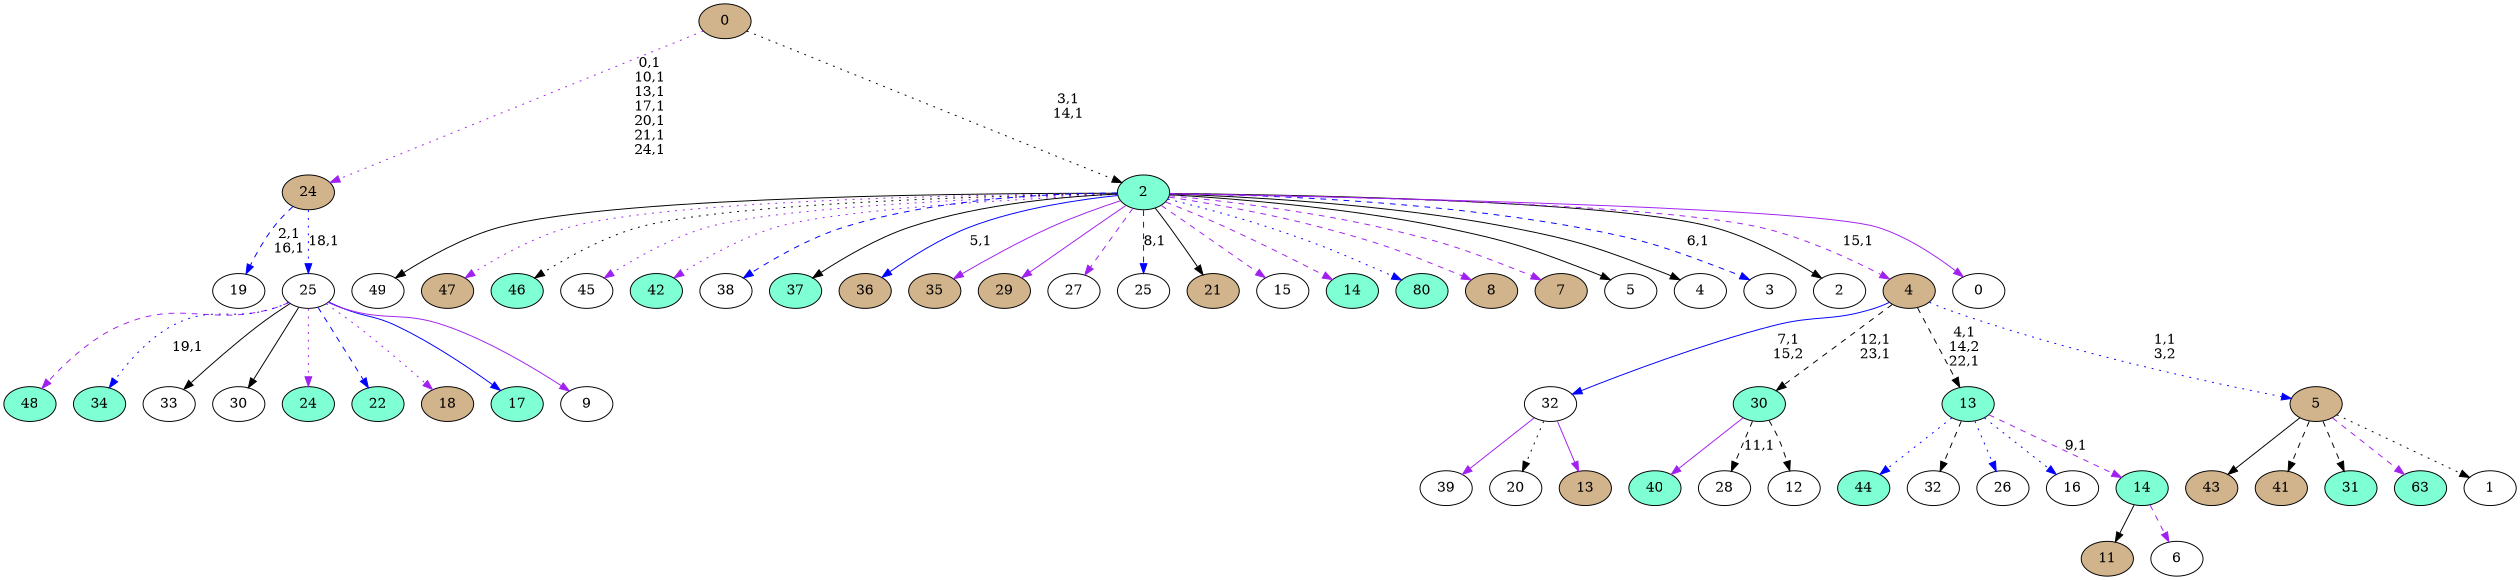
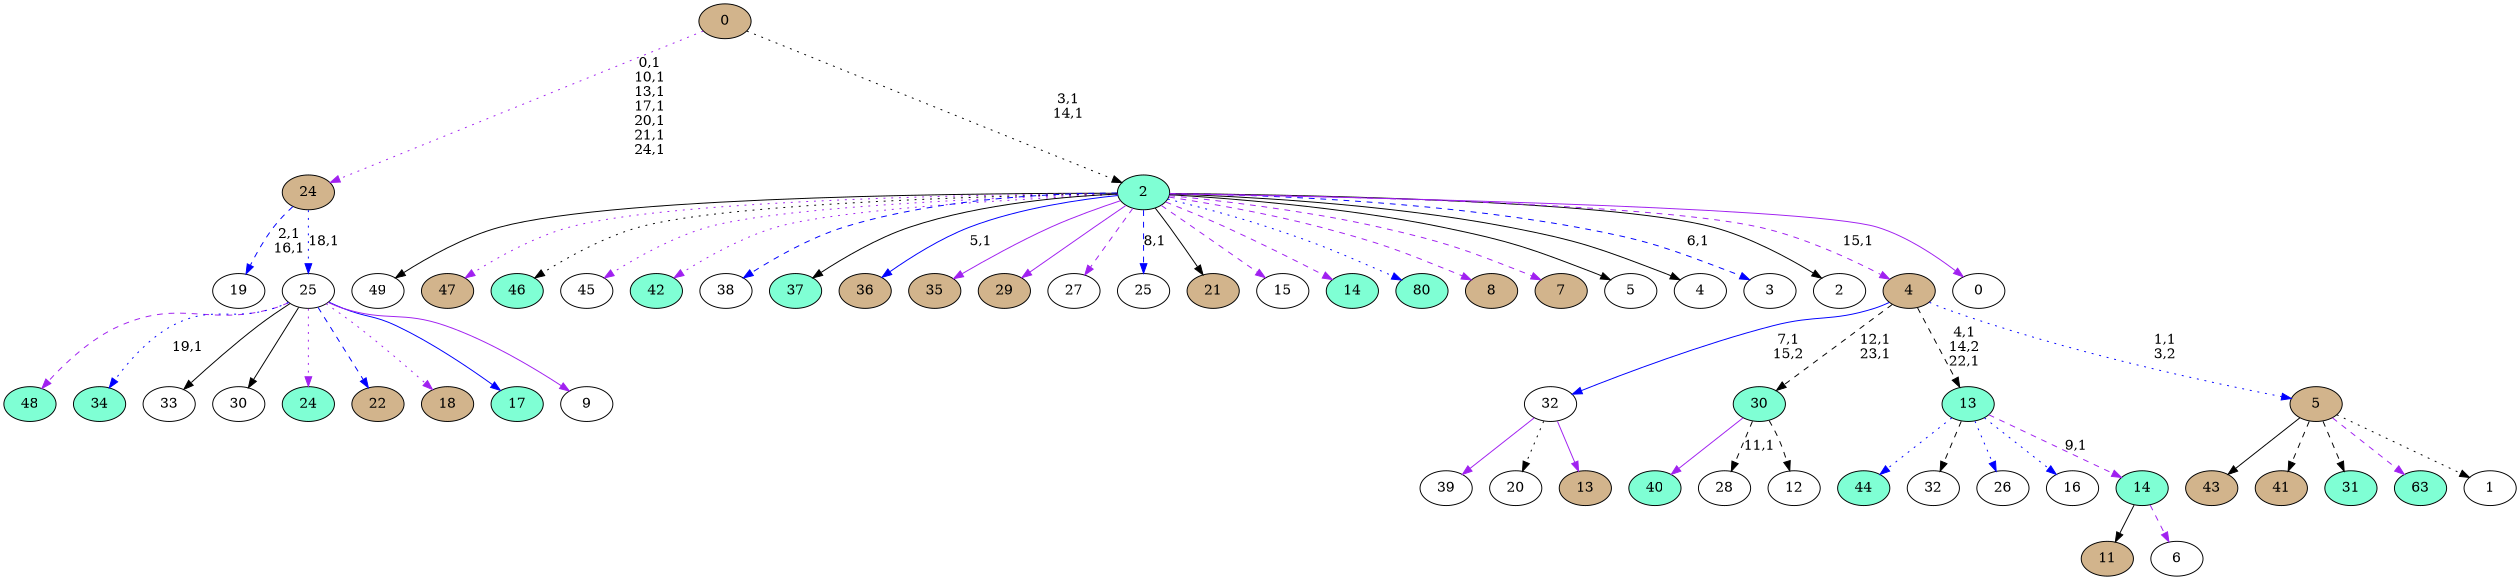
node "22": fillcolor aquamarine -> tan
